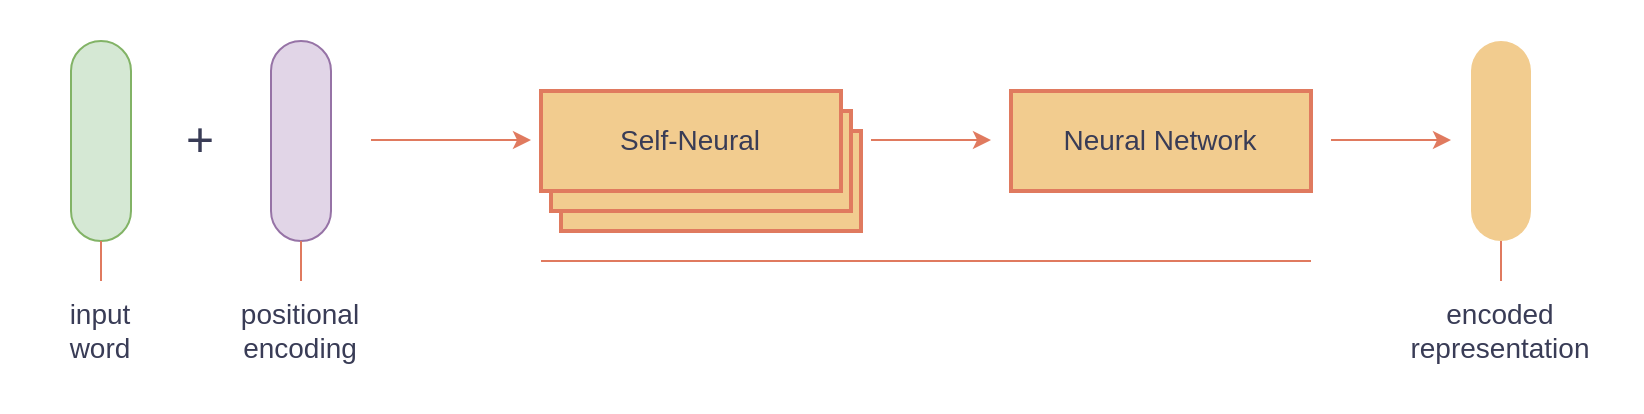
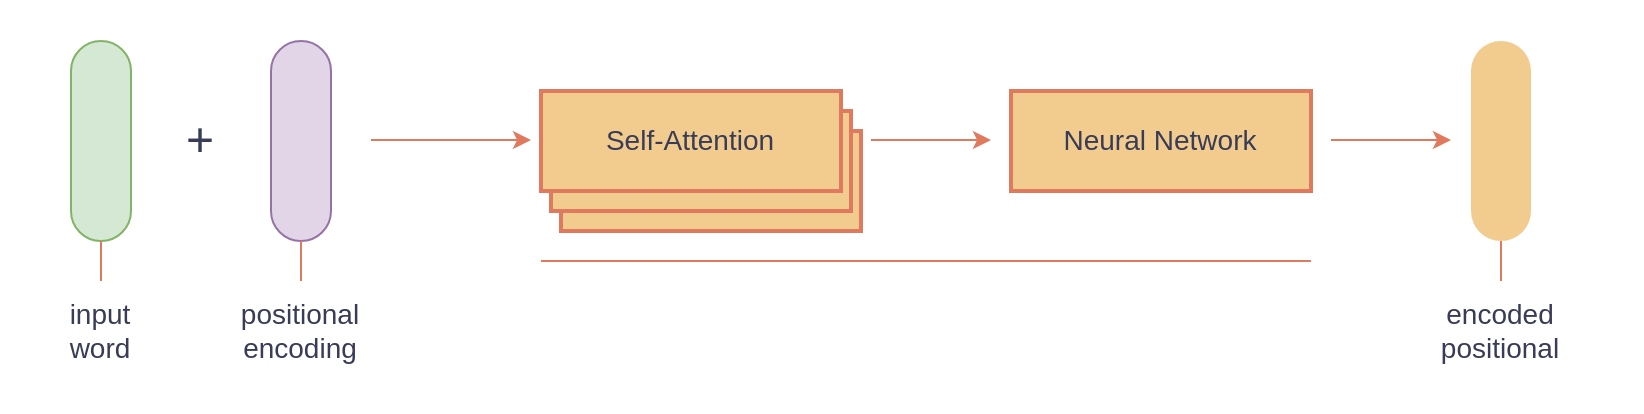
node "Self-Neural": label "Self-Neural" -> "Self-Attention"
node "encoded representation": label "encoded representation" -> "encoded positional"
